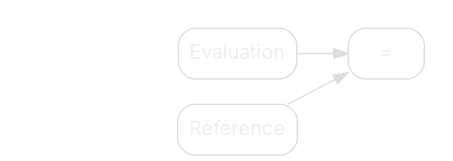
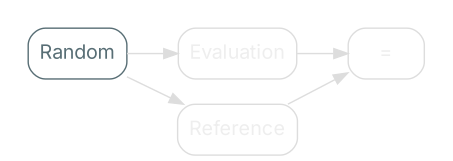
node "Random": added
